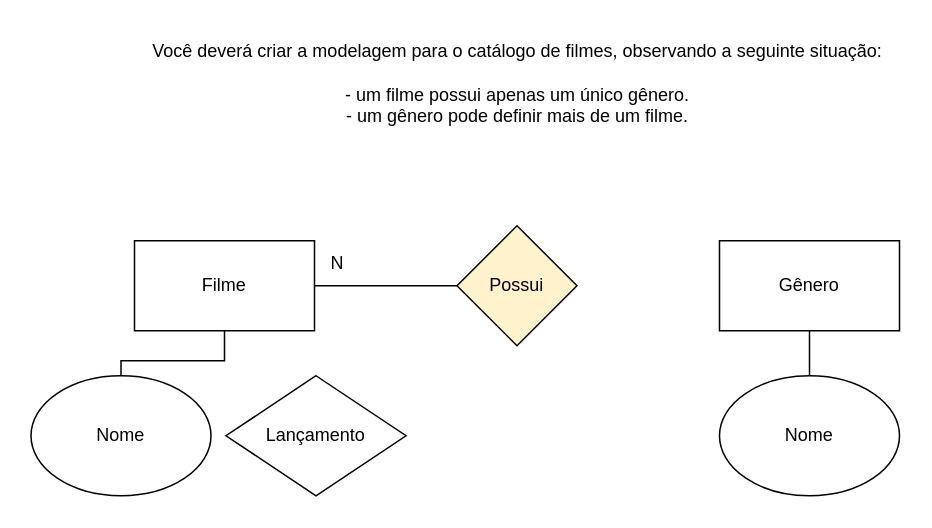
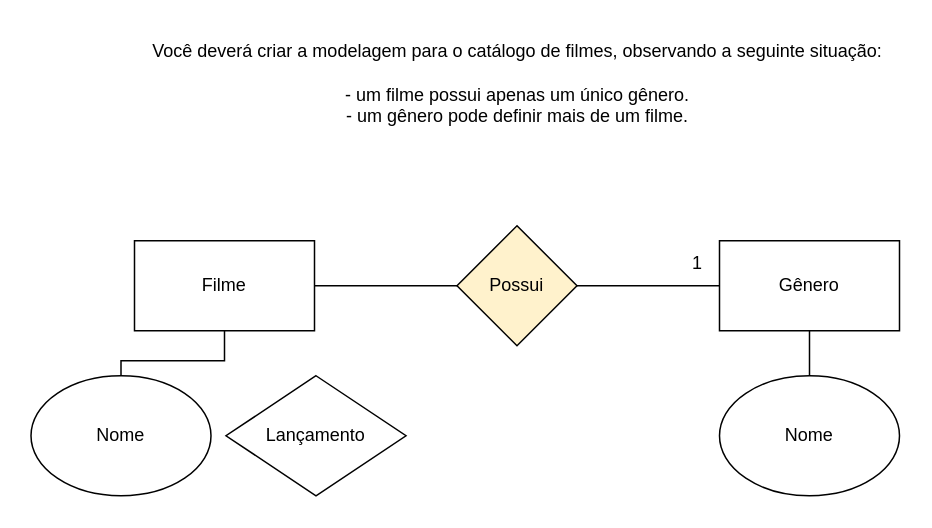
node "N": removed
node "1": added
edge "Possui" -- "Gênero": added
